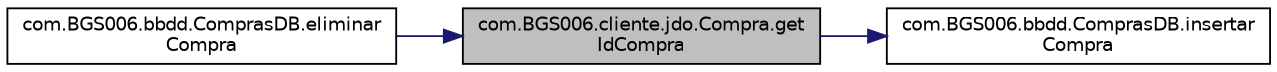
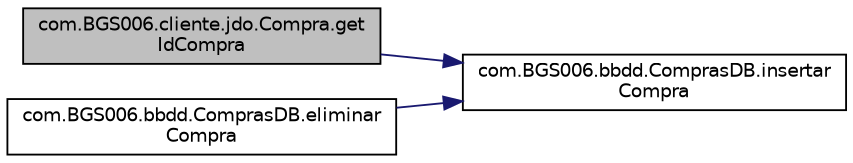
edge "com.BGS006.bbdd.ComprasDB.eliminar Compra" -> "com.BGS006.cliente.jdo.Compra.get IdCompra": now "com.BGS006.bbdd.ComprasDB.eliminar Compra" -> "com.BGS006.bbdd.ComprasDB.insertar Compra"
